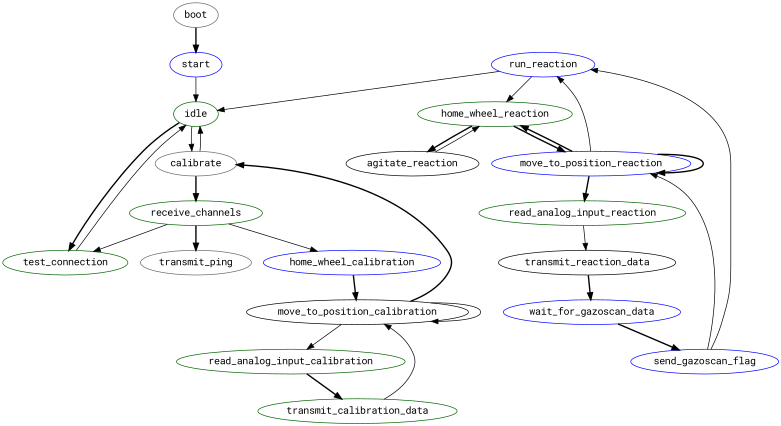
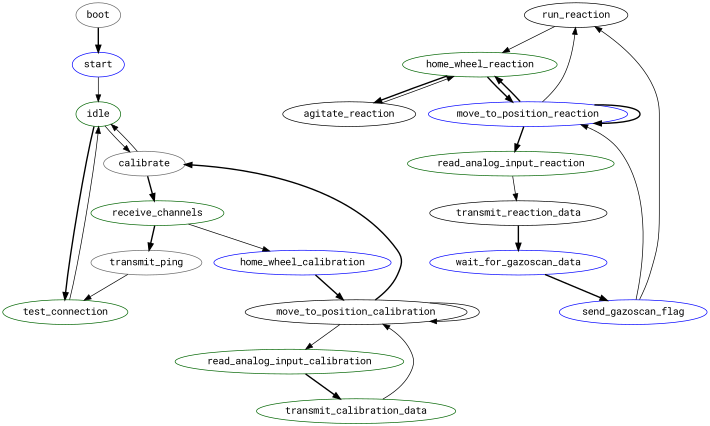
node "run_reaction": color blue -> black
edge "run_reaction" -> "idle": removed
edge "receive_channels" -> "test_connection": now "transmit_ping" -> "test_connection"
